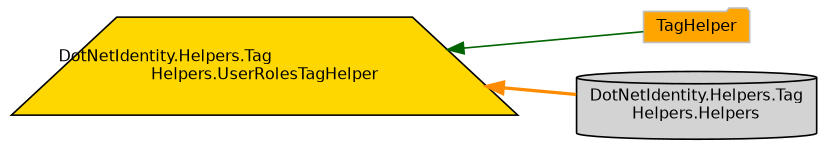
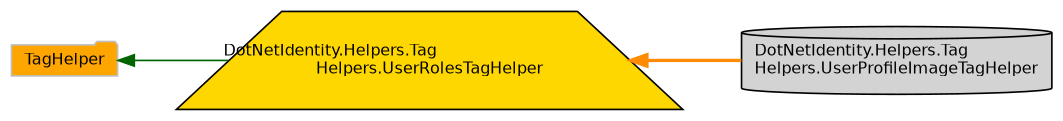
edge "TagHelper" -> "DotNetIdentity.Helpers.Tag Helpers.UserRolesTagHelper": reversed
node "DotNetIdentity.Helpers.Tag Helpers.Helpers": label "DotNetIdentity.Helpers.Tag Helpers.Helpers" -> "DotNetIdentity.Helpers.Tag Helpers.UserProfileImageTagHelper"
